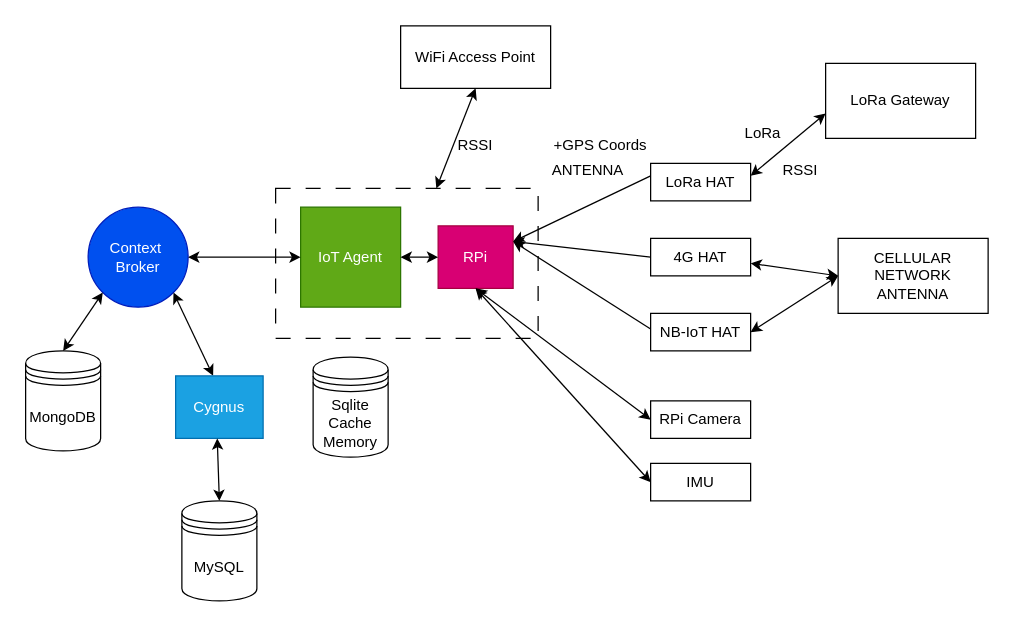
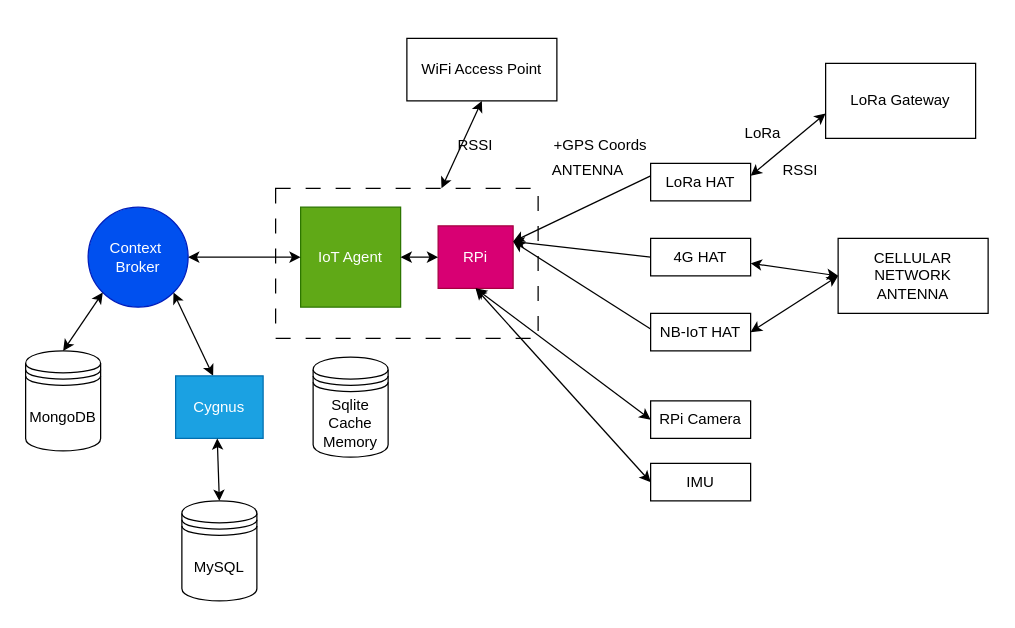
node "WiFi Access Point": moved (476, 57) -> (482, 69)
